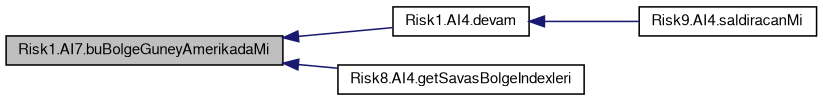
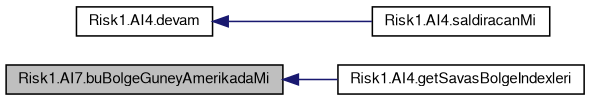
node "Risk9.AI4.saldiracanMi": label "Risk9.AI4.saldiracanMi" -> "Risk1.AI4.saldiracanMi"
edge "Risk1.AI4.devam" -> "Risk1.AI7.buBolgeGuneyAmerikadaMi": removed
node "Risk8.AI4.getSavasBolgeIndexleri": label "Risk8.AI4.getSavasBolgeIndexleri" -> "Risk1.AI4.getSavasBolgeIndexleri"
